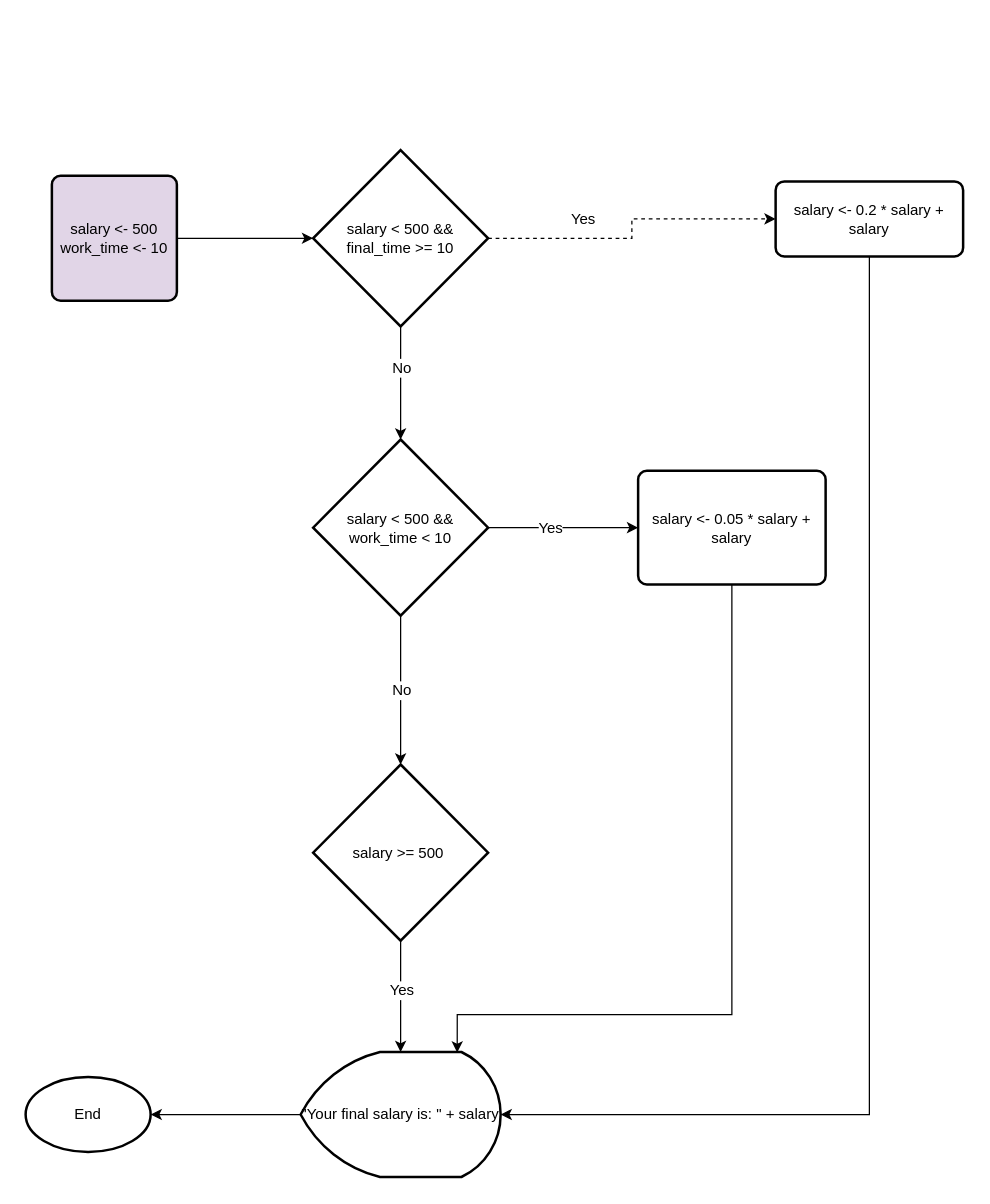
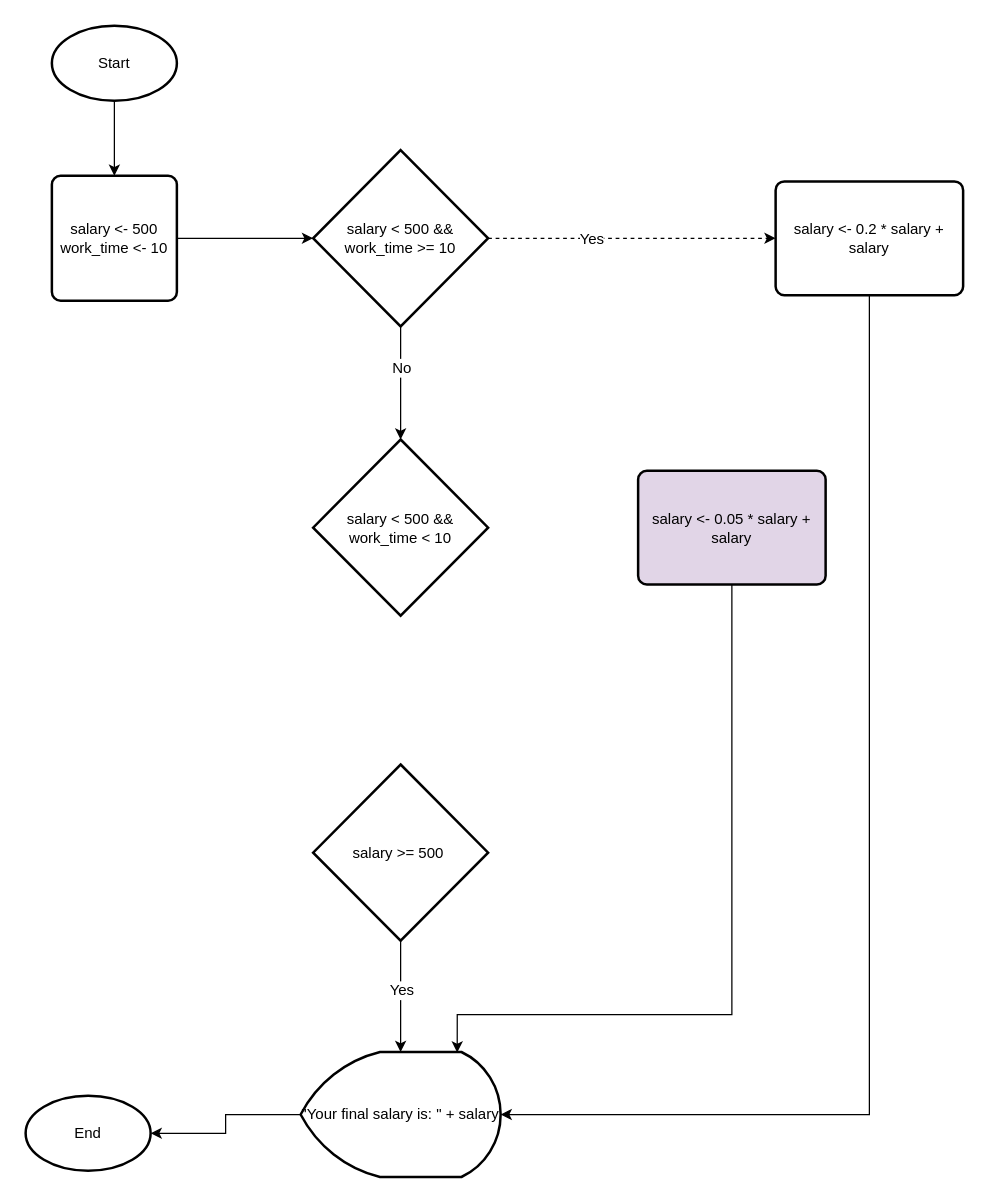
node "Start": added
edge "Start" -> "salary <- 500 work_time <- 10": added
node "salary <- 0.2 * salary + salary": size 188x75 -> 188x114
node "salary <- 500 work_time <- 10": fillcolor #e1d5e7 -> #ffffff
node "salary < 500 && final_time >= 10": label "salary < 500 && final_time >= 10" -> "salary < 500 && work_time >= 10"
edge "salary < 500 && work_time < 10" -> "salary <- 0.05 * salary + salary": removed, label "Yes"
node "salary <- 0.05 * salary + salary": fillcolor #ffffff -> #e1d5e7
edge "salary < 500 && work_time < 10" -> "salary >= 500": removed, label "No"
node "End": moved (88, 1114) -> (88, 1133)
